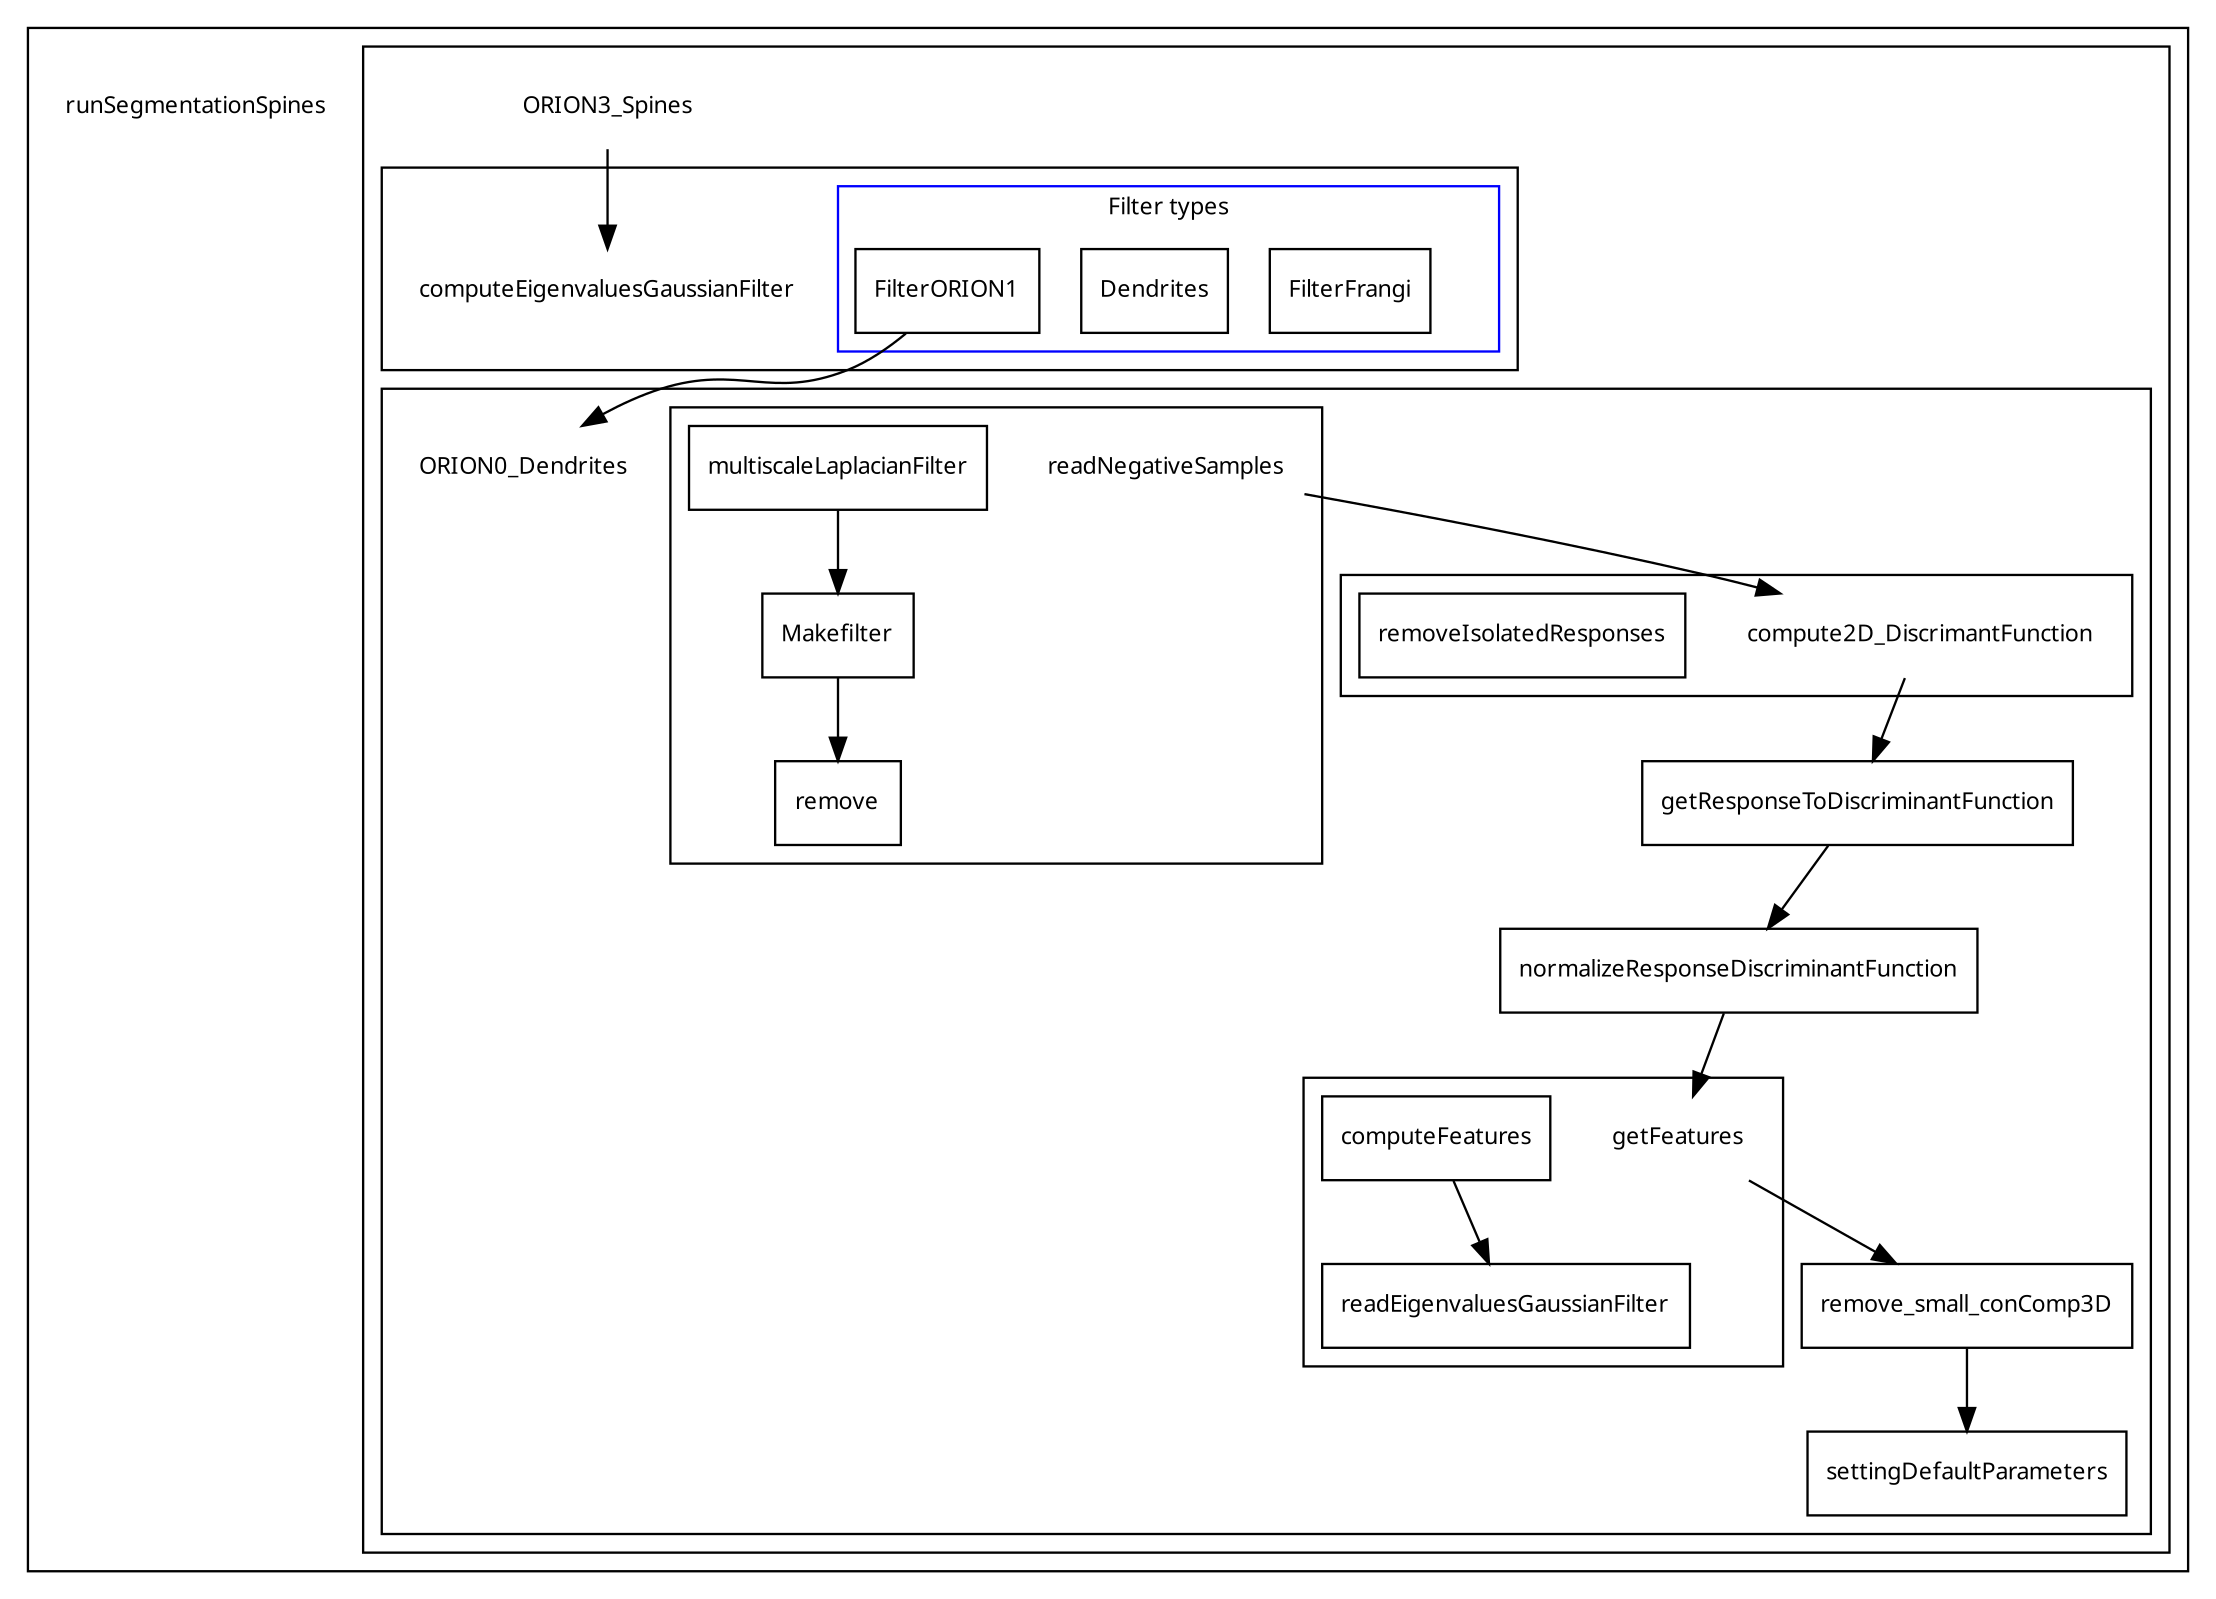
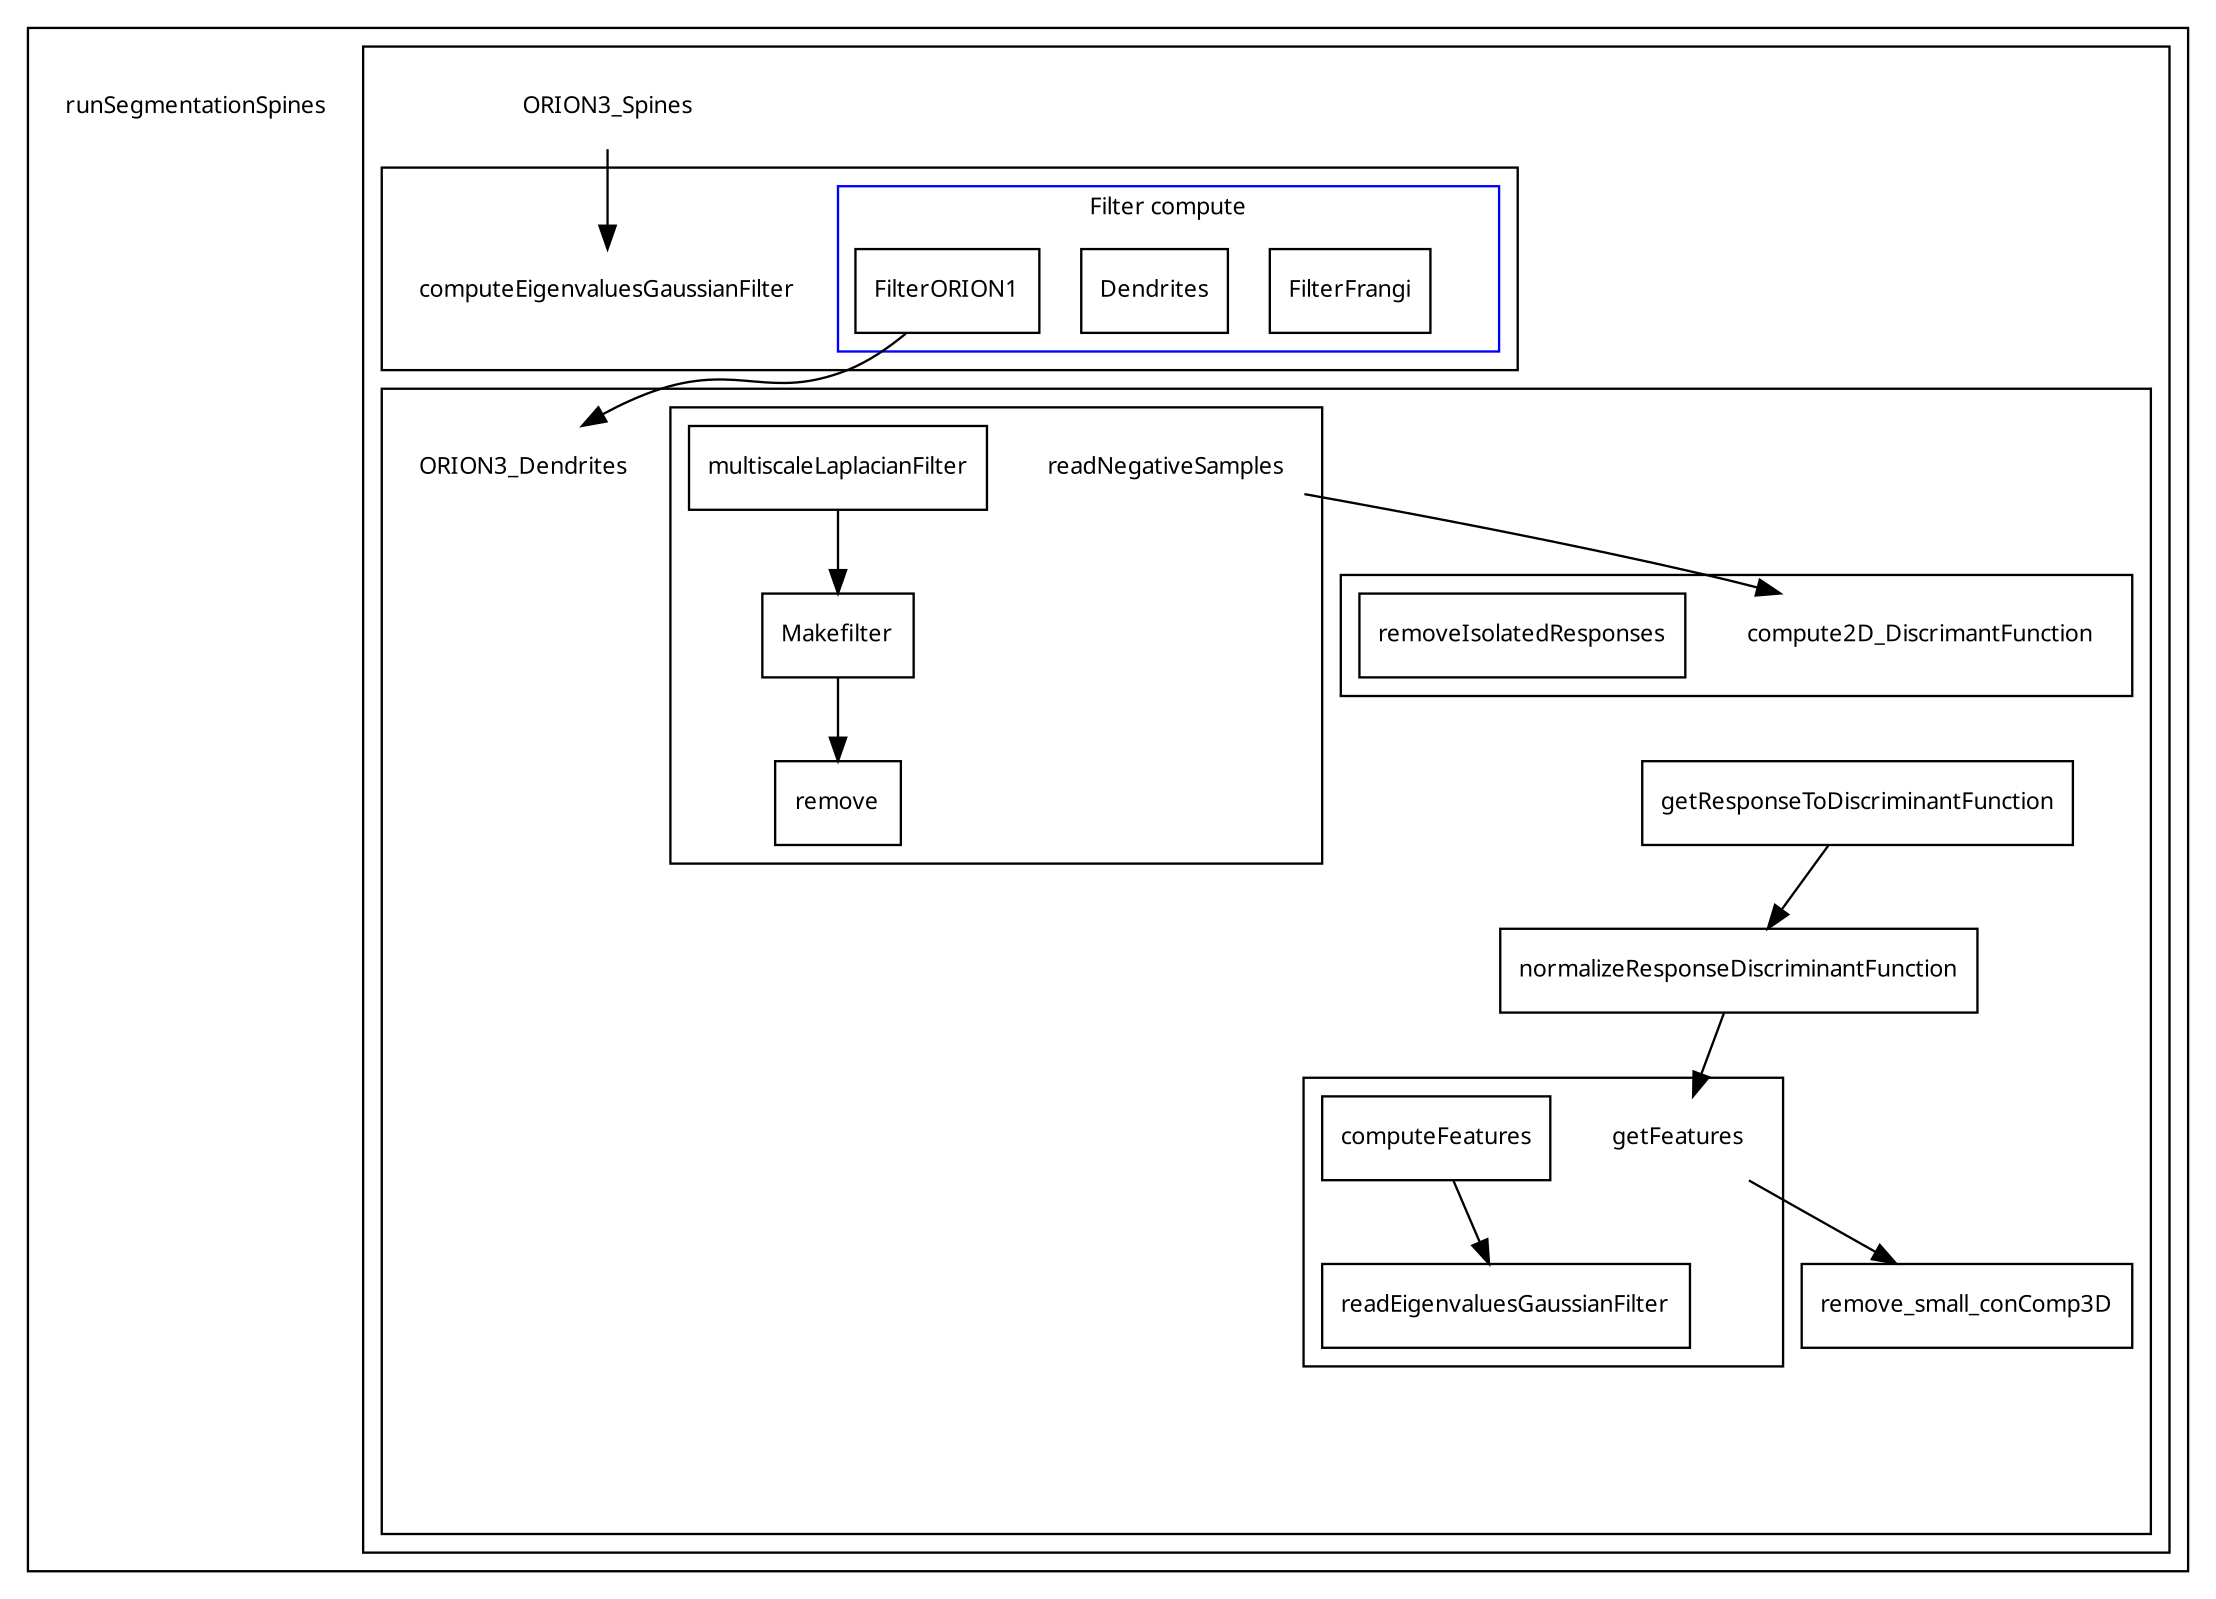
cluster "Filter types": label "Filter types" -> "Filter compute"
node "ORION0_Dendrites": label "ORION0_Dendrites" -> "ORION3_Dendrites"
edge "compute2D_DiscrimantFunction" -> "getResponseToDiscriminantFunction": removed
node "settingDefaultParameters": removed
